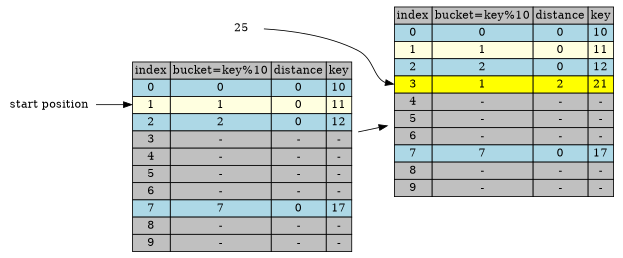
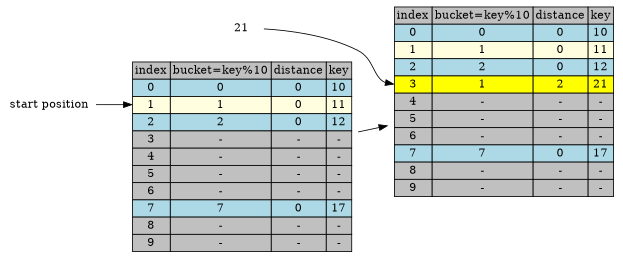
node "25": label "25" -> "21"
